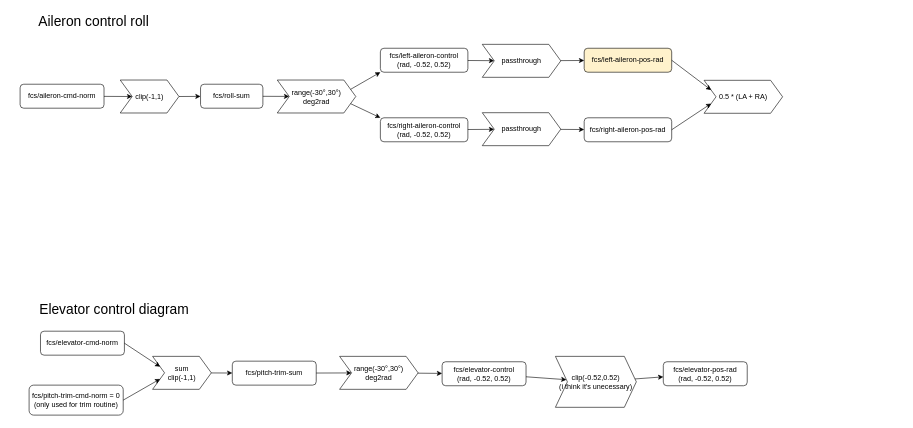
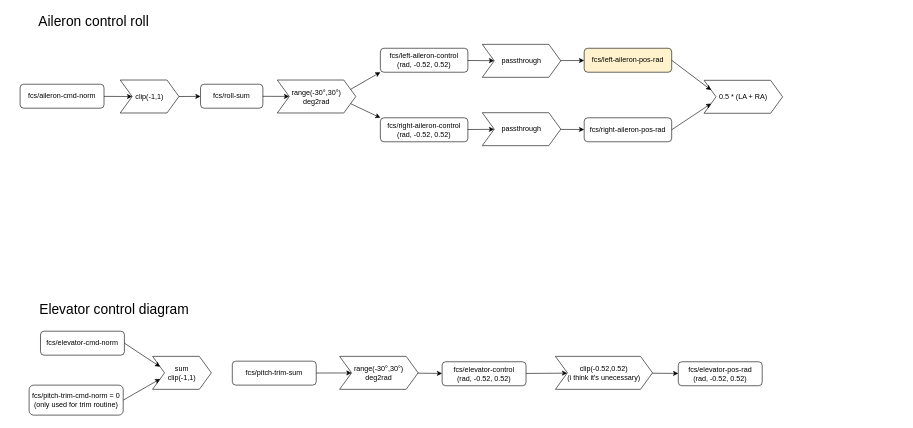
edge "sum clip(-1,1)" -> "fcs/pitch-trim-sum": removed
node "fcs/elevator-pos-rad (rad, -0.52, 0.52)": moved (705, 374) -> (720, 374)
node "clip(-0.52,0.52) (i think it's unecessary)": size 81x51 -> 97x33
